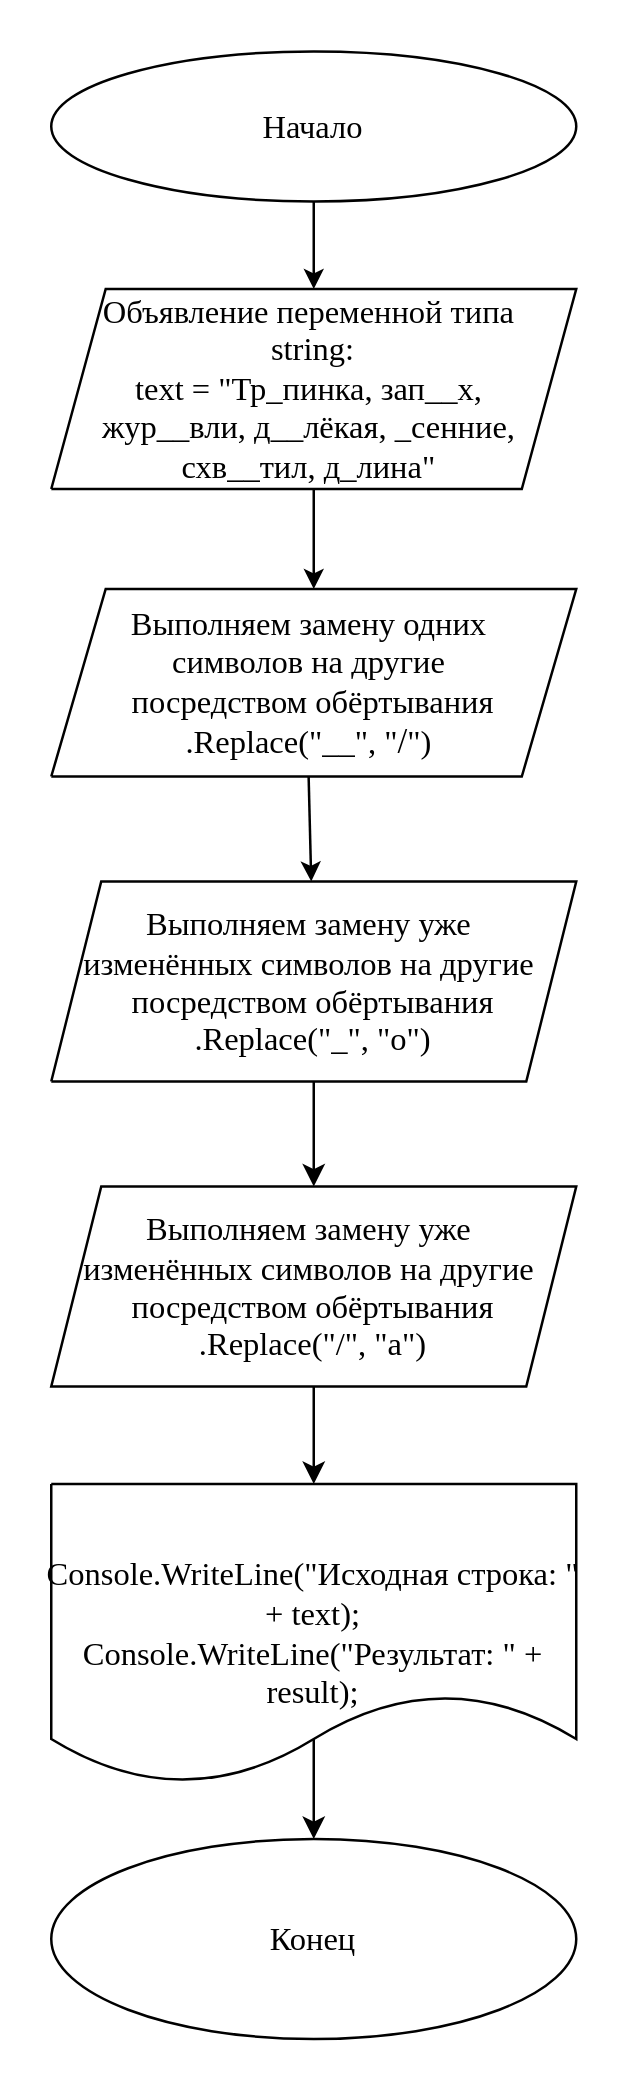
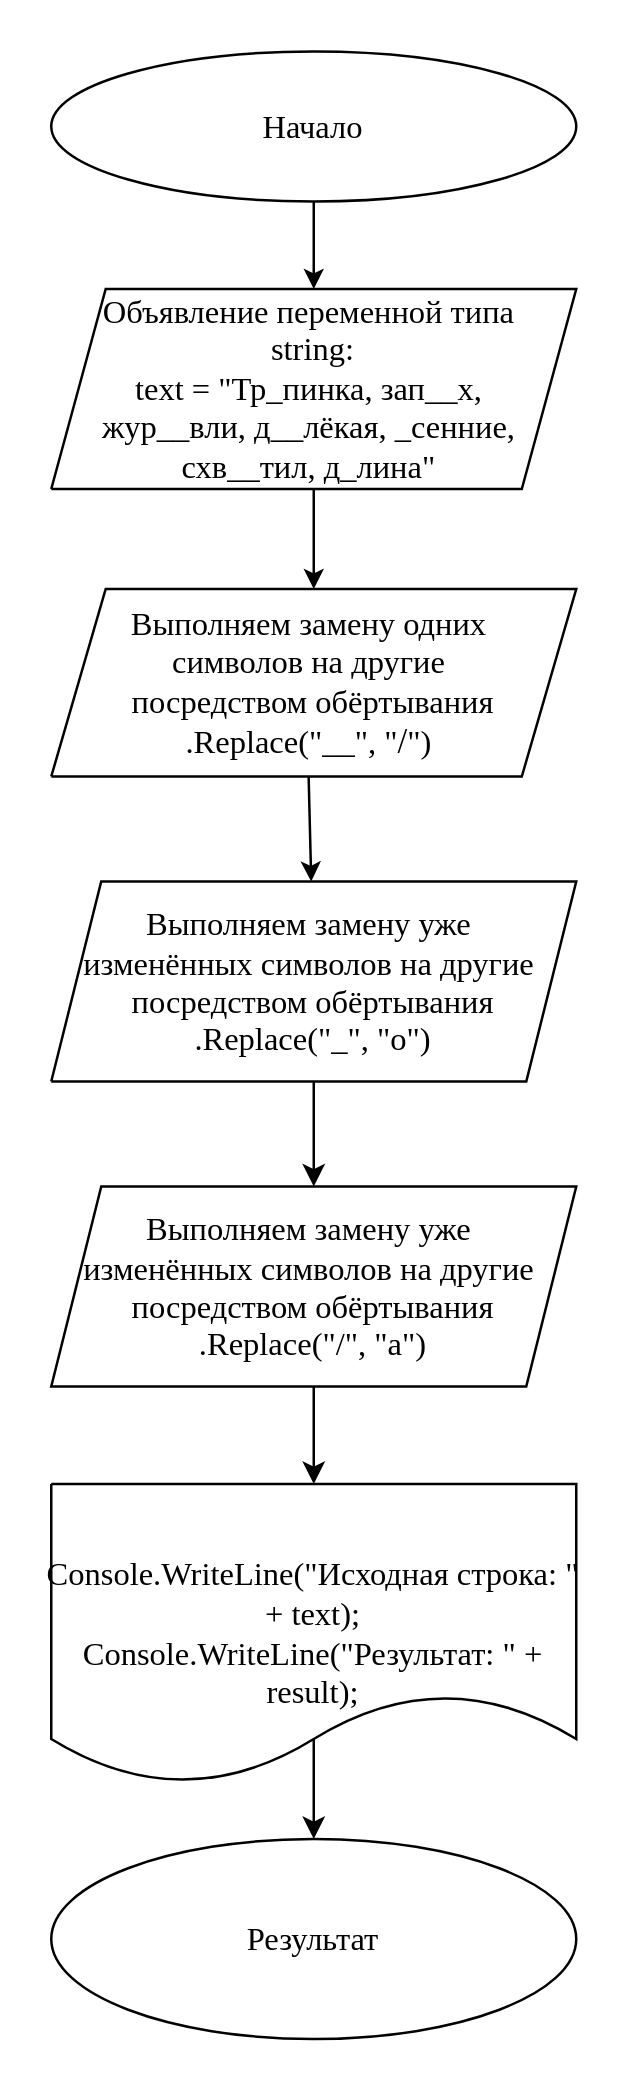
node "Конец": label "Конец" -> "Результат"
